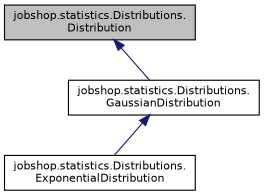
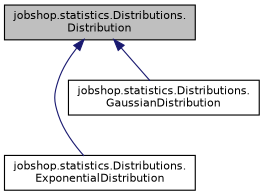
edge "jobshop.statistics.Distributions. ExponentialDistribution" -> "jobshop.statistics.Distributions. GaussianDistribution": now "jobshop.statistics.Distributions. ExponentialDistribution" -> "jobshop.statistics.Distributions. Distribution"
